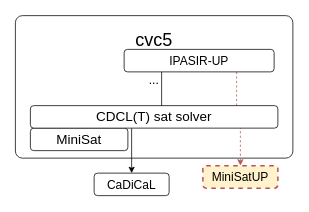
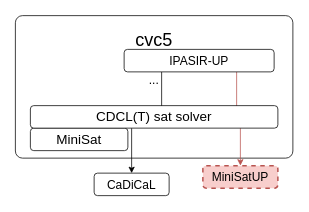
edge "IPASIR-UP" -> "MiniSatUP": style dashed -> solid
node "MiniSatUP": fillcolor #fff2cc -> #f8cecc
